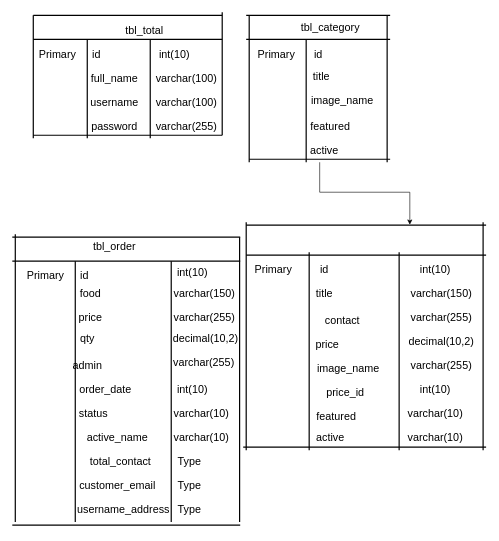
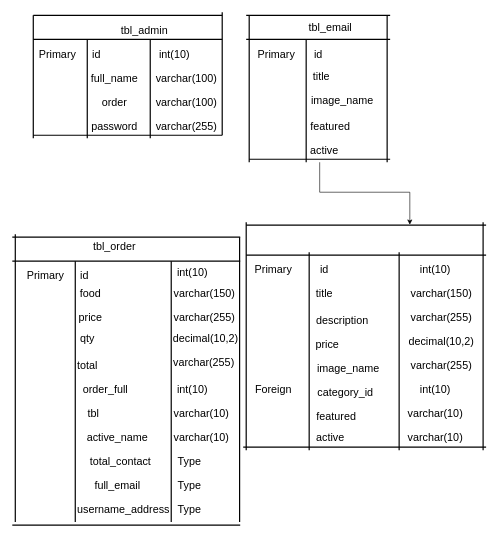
node "tbl_category": label "tbl_category" -> "tbl_email"
node "tbl_total": label "tbl_total" -> "tbl_admin"
node "username": label "username" -> "order"
node "contact": label "contact" -> "description"
node "admin": label "admin" -> "total"
node "order_date": label "order_date" -> "order_full"
node "Foreign": added
node "price_id": label "price_id" -> "category_id"
node "status": label "status" -> "tbl"
node "customer_email": label "customer_email" -> "full_email"
